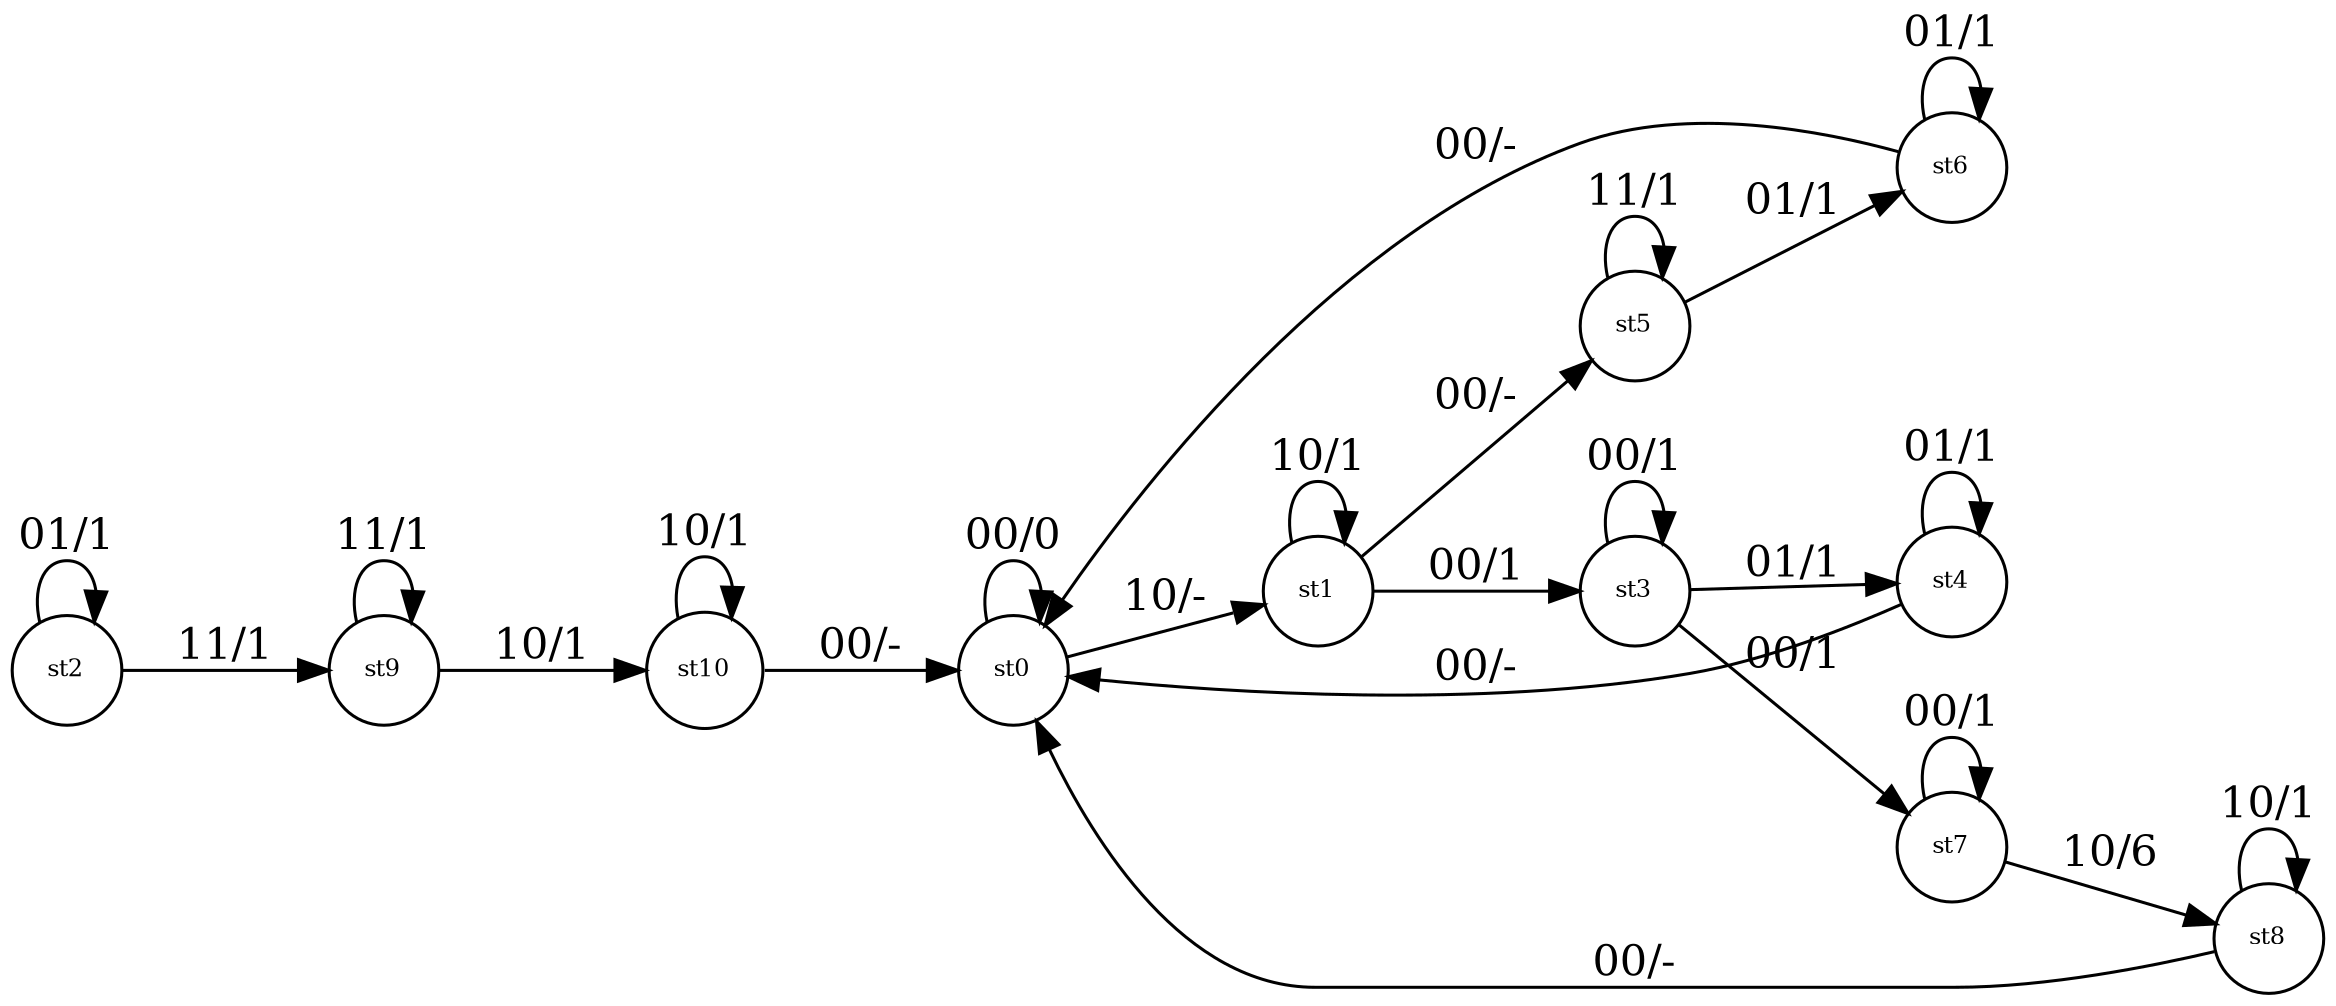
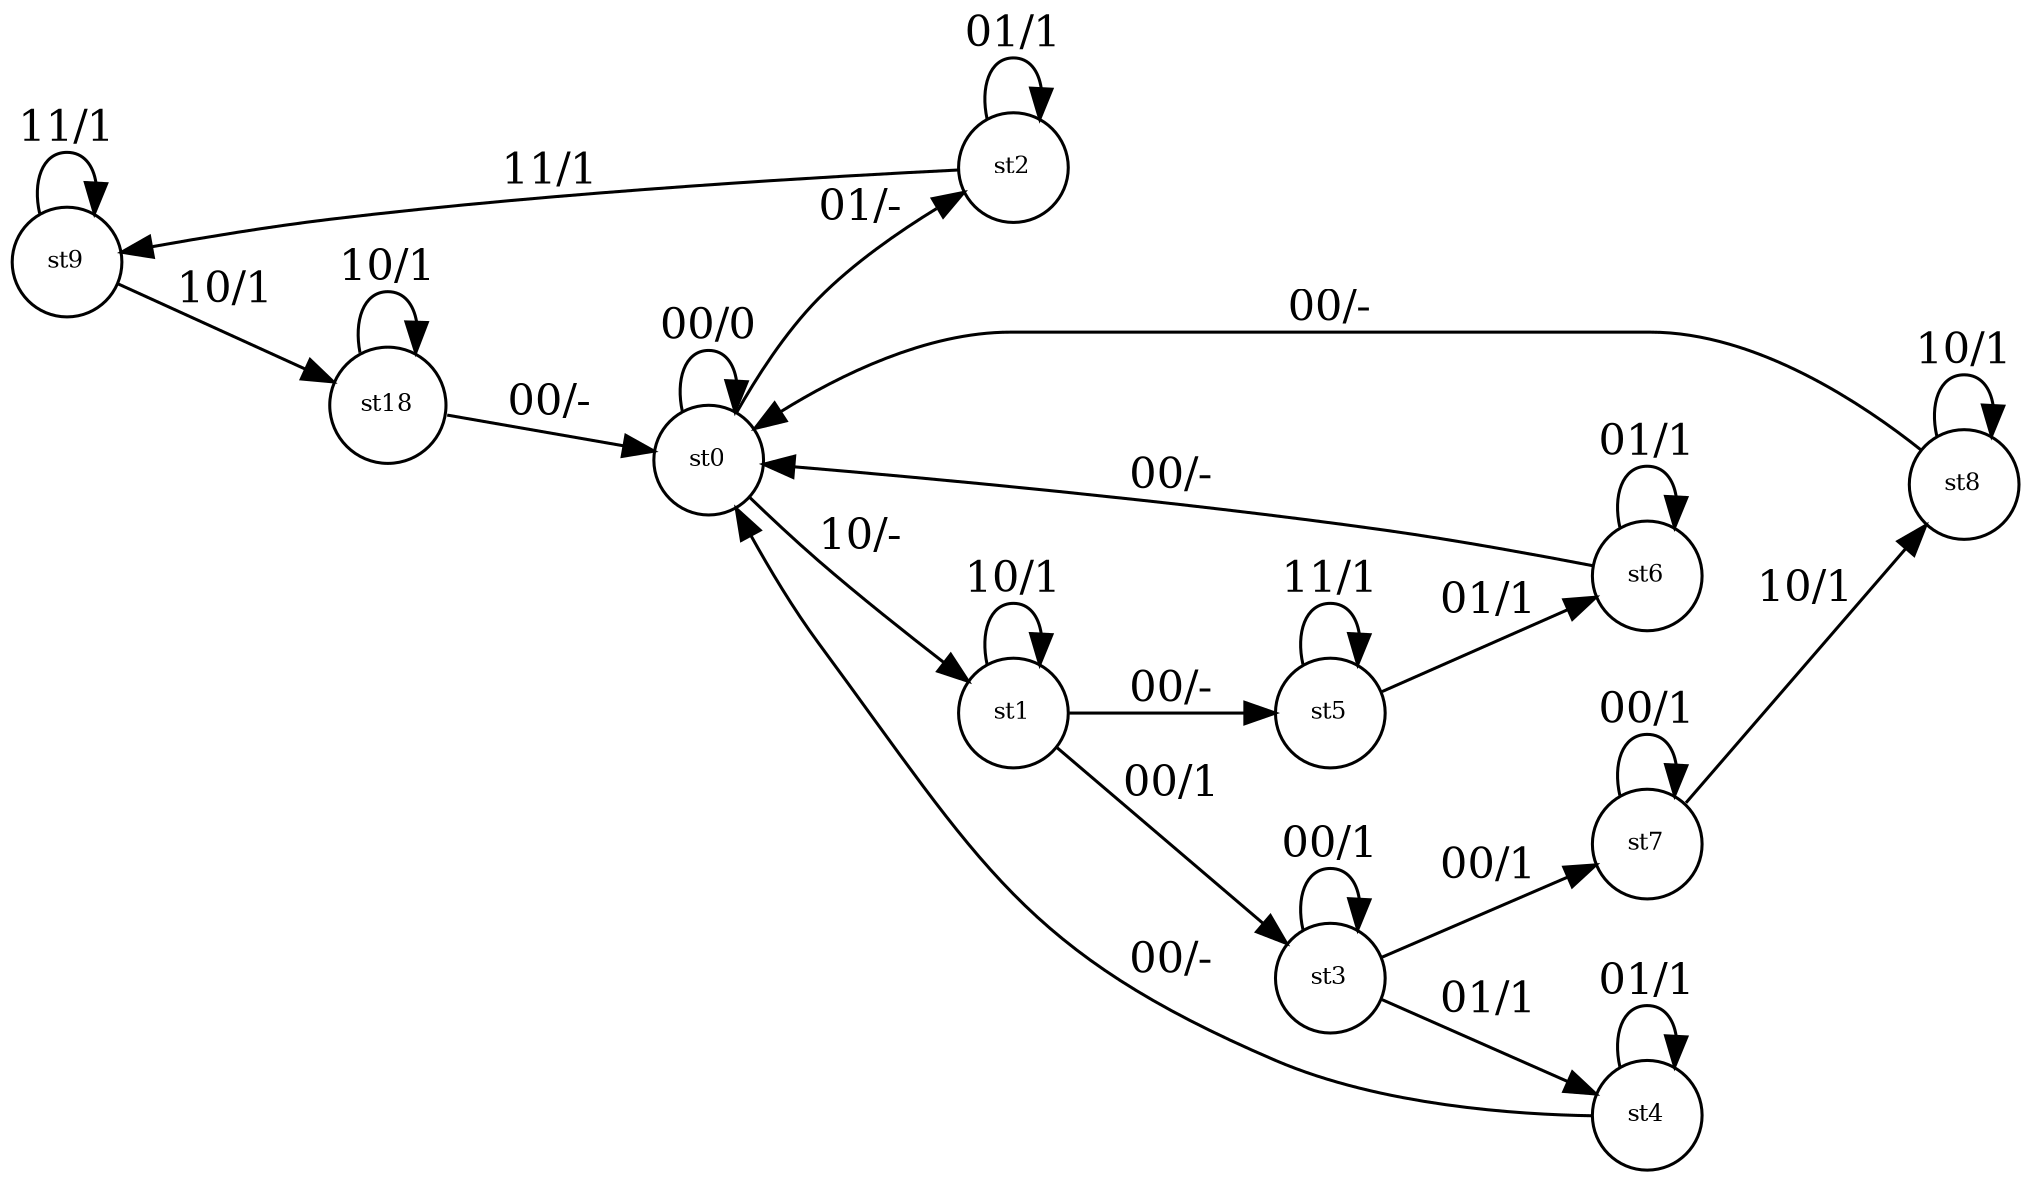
edge "st0" -> "st2": added, label "01/-"
node "st10": label "st10" -> "st18"
edge "st7" -> "st8": label "10/6" -> "10/1"
